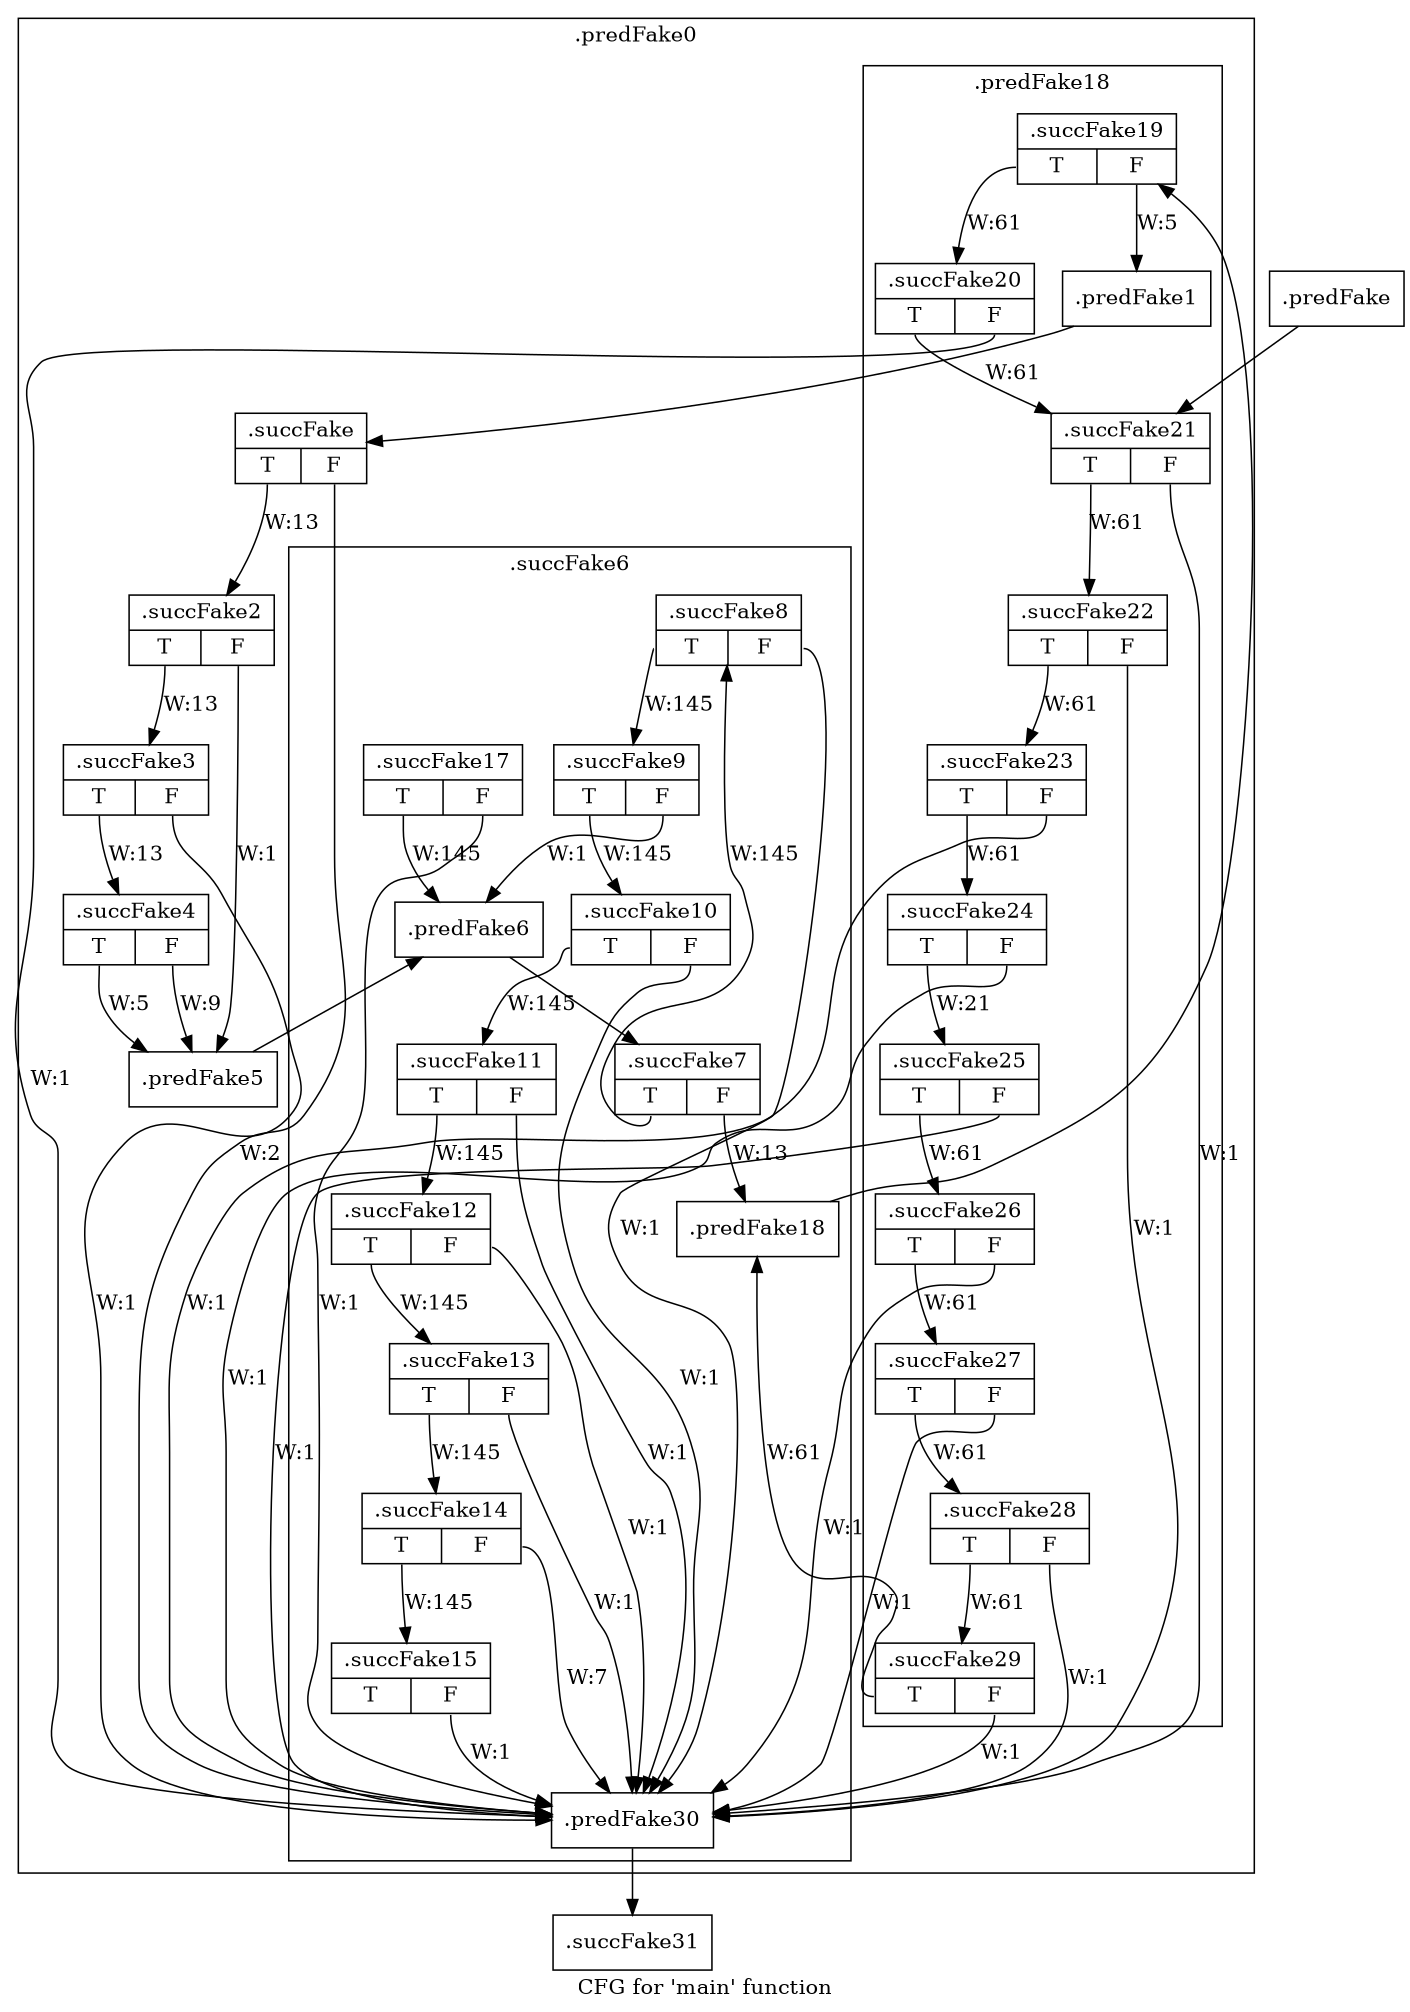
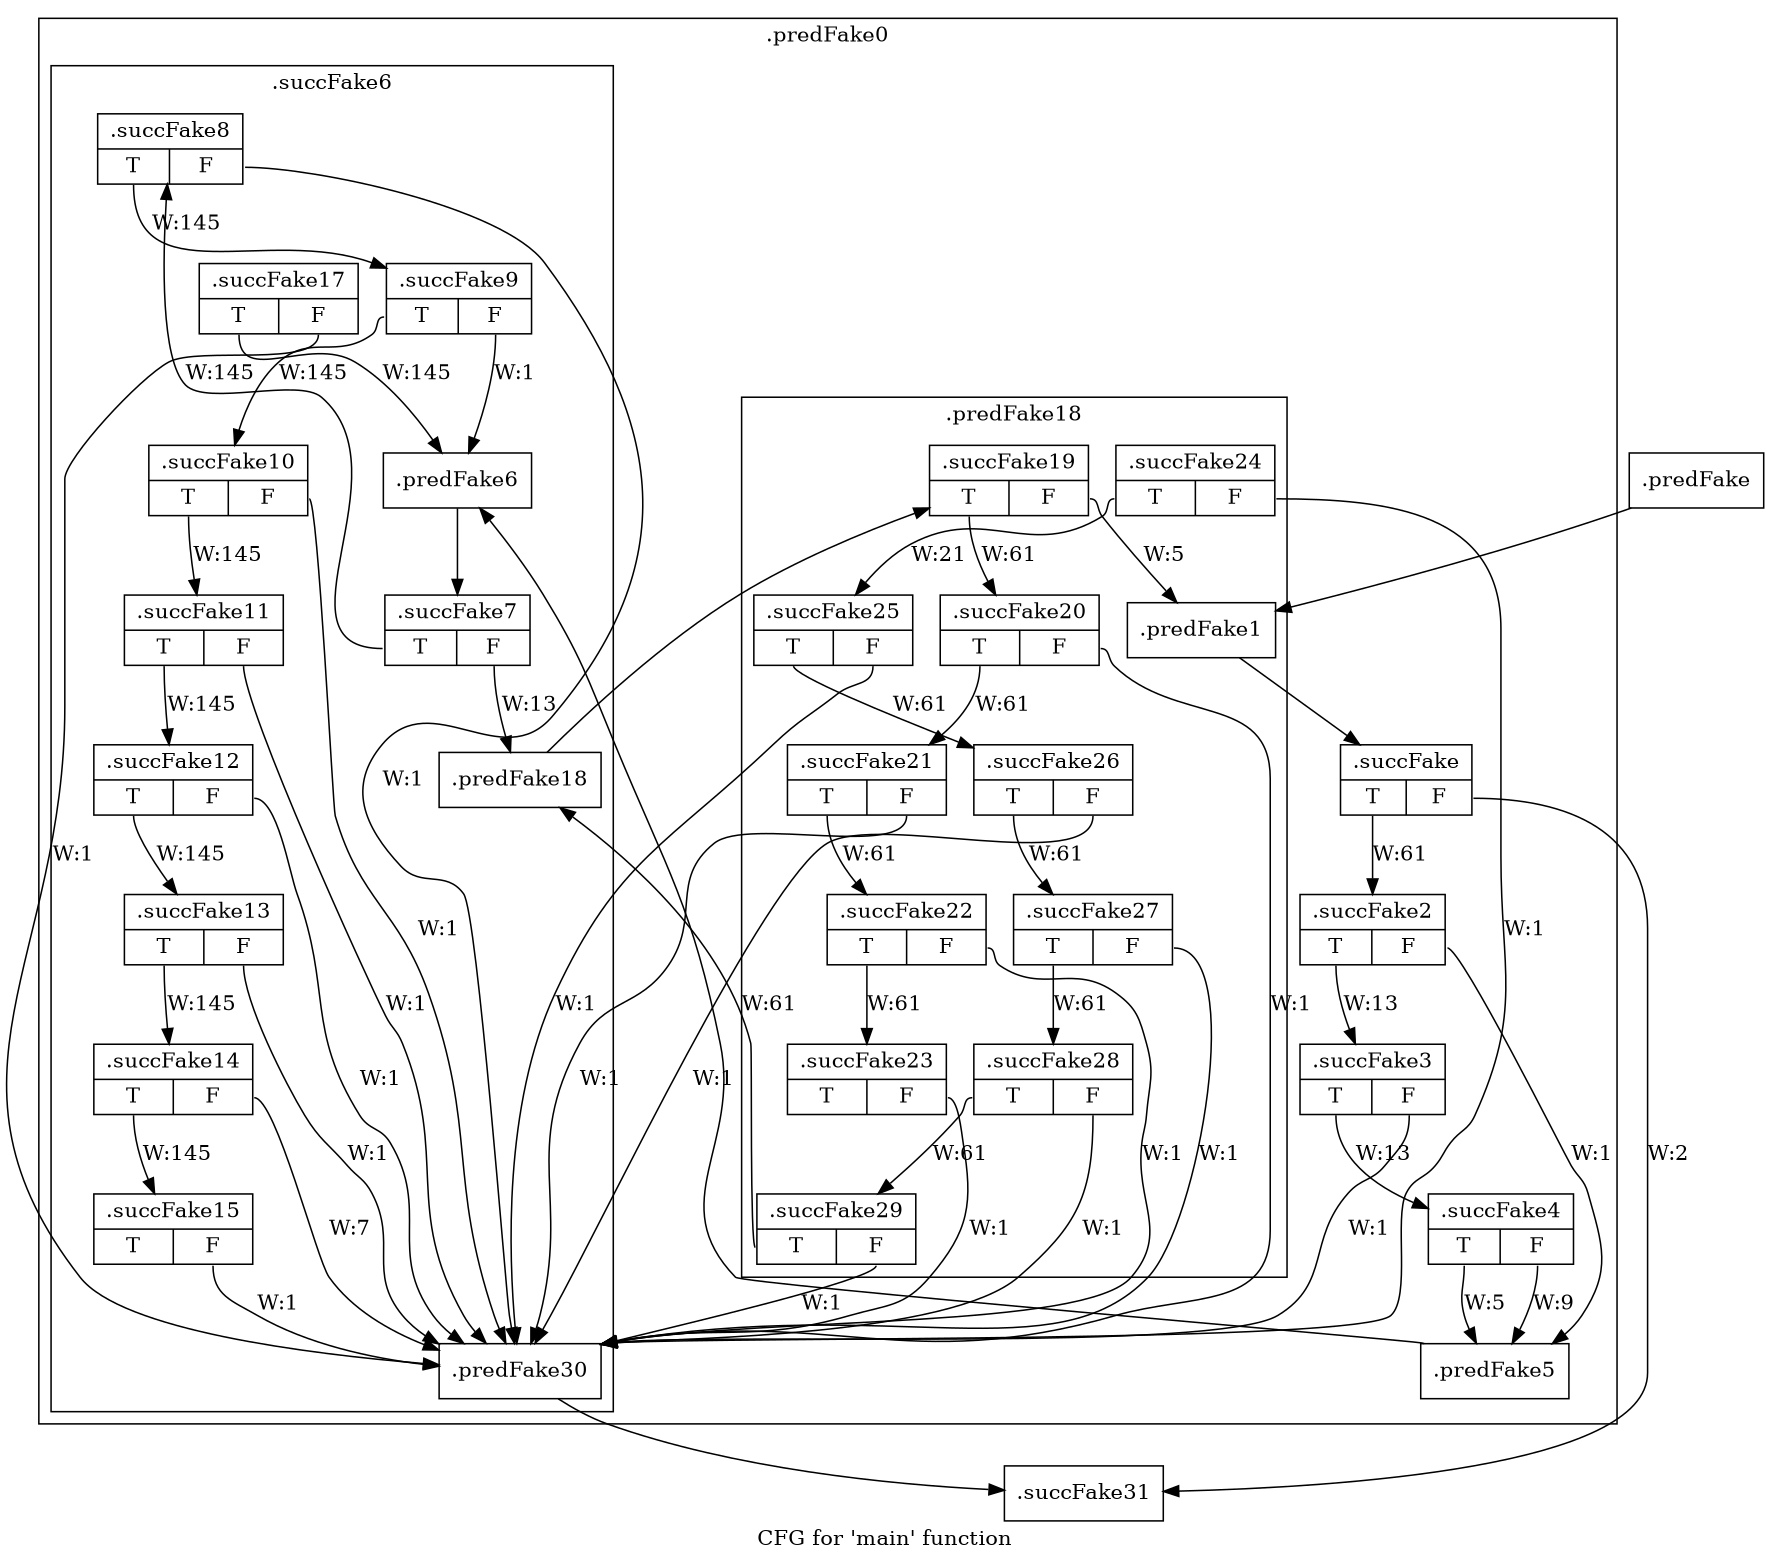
edge ".predFake" -> ".succFake21": now ".predFake" -> ".predFake1"
edge ".succFake" -> ".succFake2": label "W:13" -> "W:61"
edge ".succFake23" -> ".succFake24": removed, label "W:61"
edge ".succFake" -> ".predFake30": now ".succFake" -> ".succFake31"
